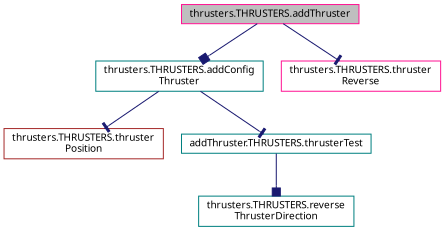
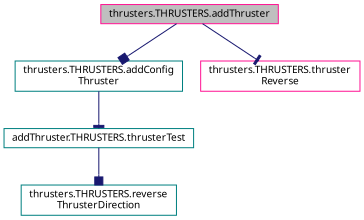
node "thrusters.THRUSTERS.thruster Position": removed
